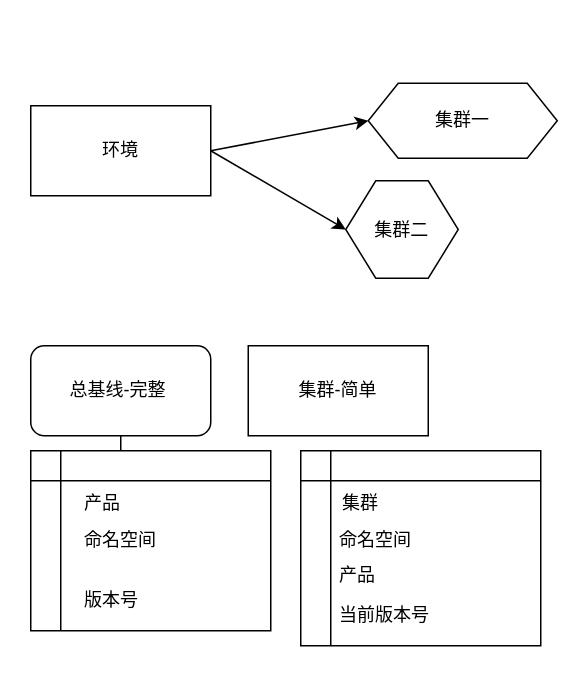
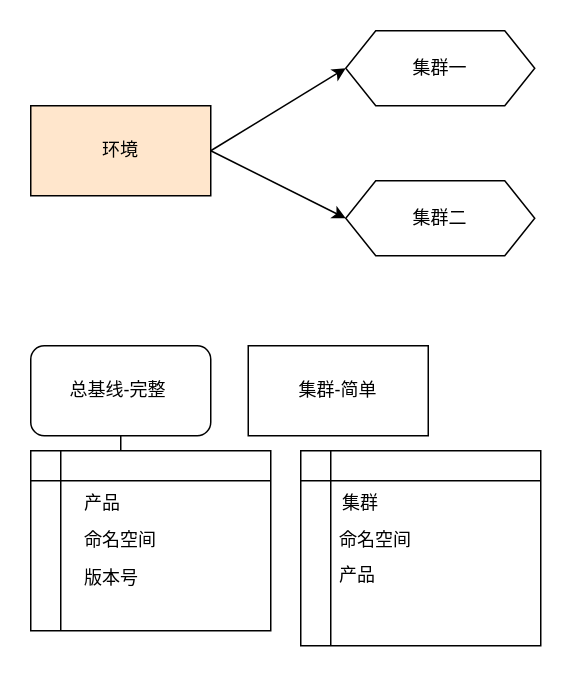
node "集群一": moved (463, 121) -> (440, 68)
node "环境": fillcolor #ffffff -> #ffe6cc
node "集群二": size 113x98 -> 189x75
node "版本号": moved (136, 601) -> (136, 578)
node "当前版本号": removed
